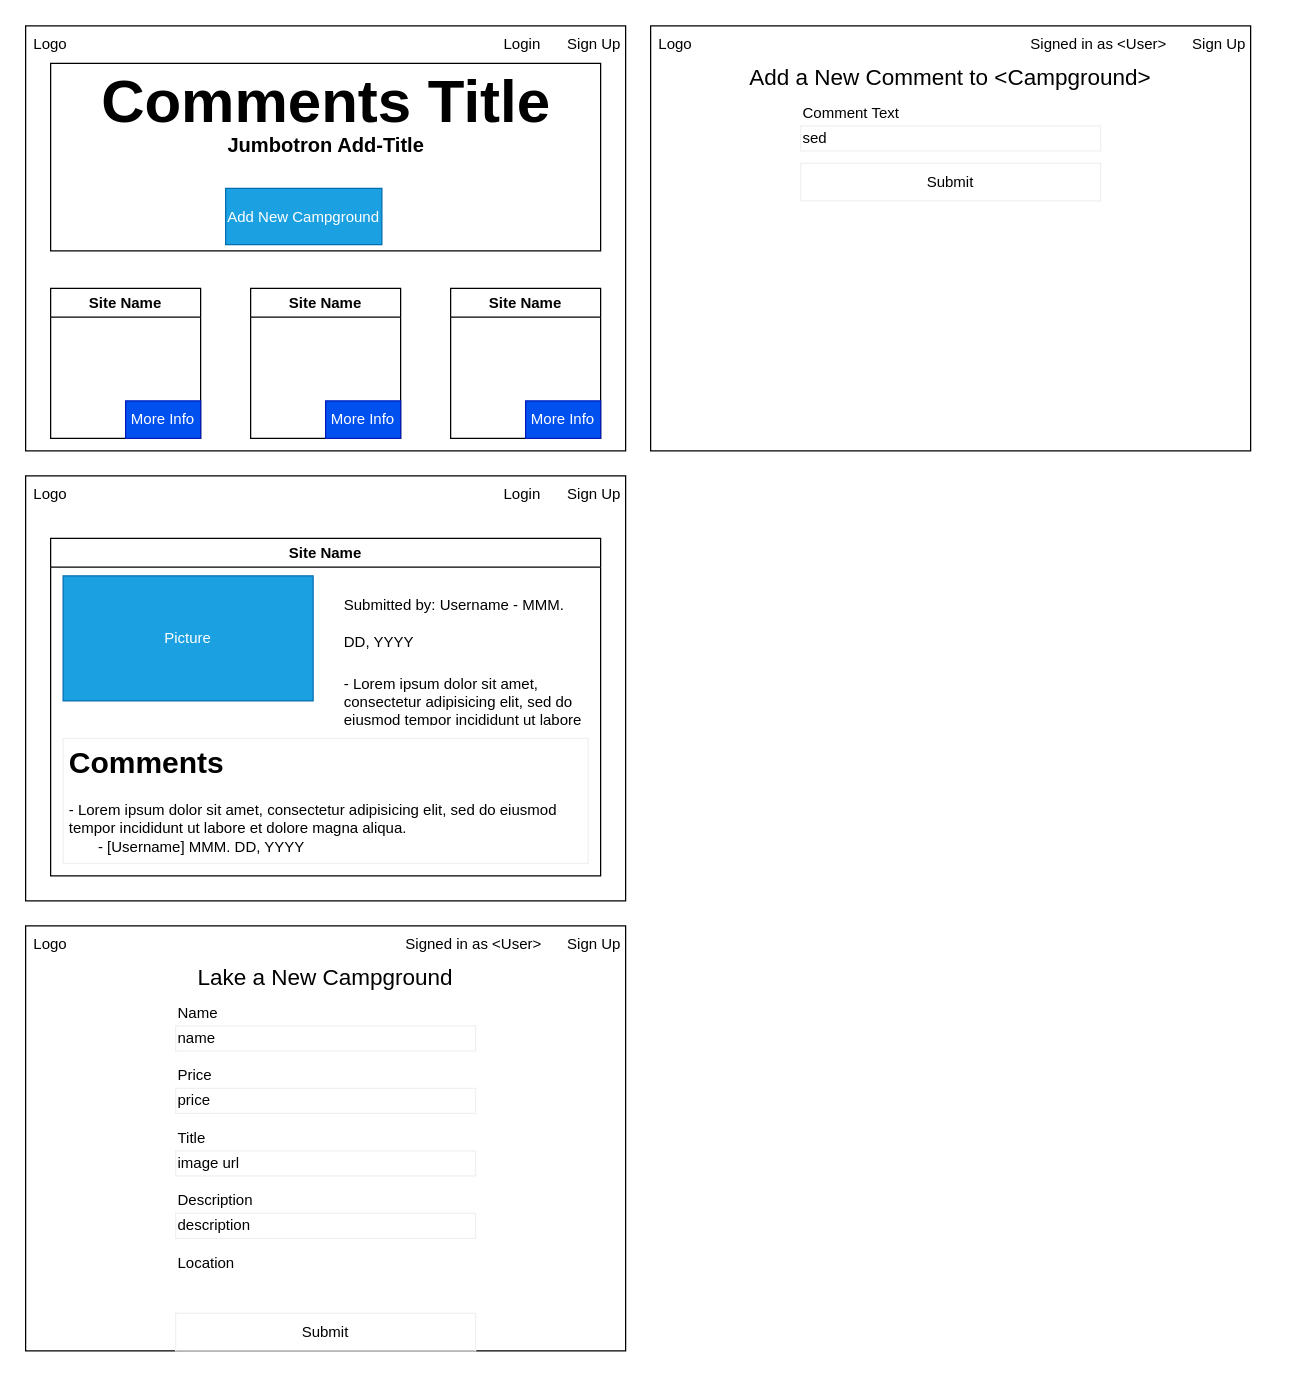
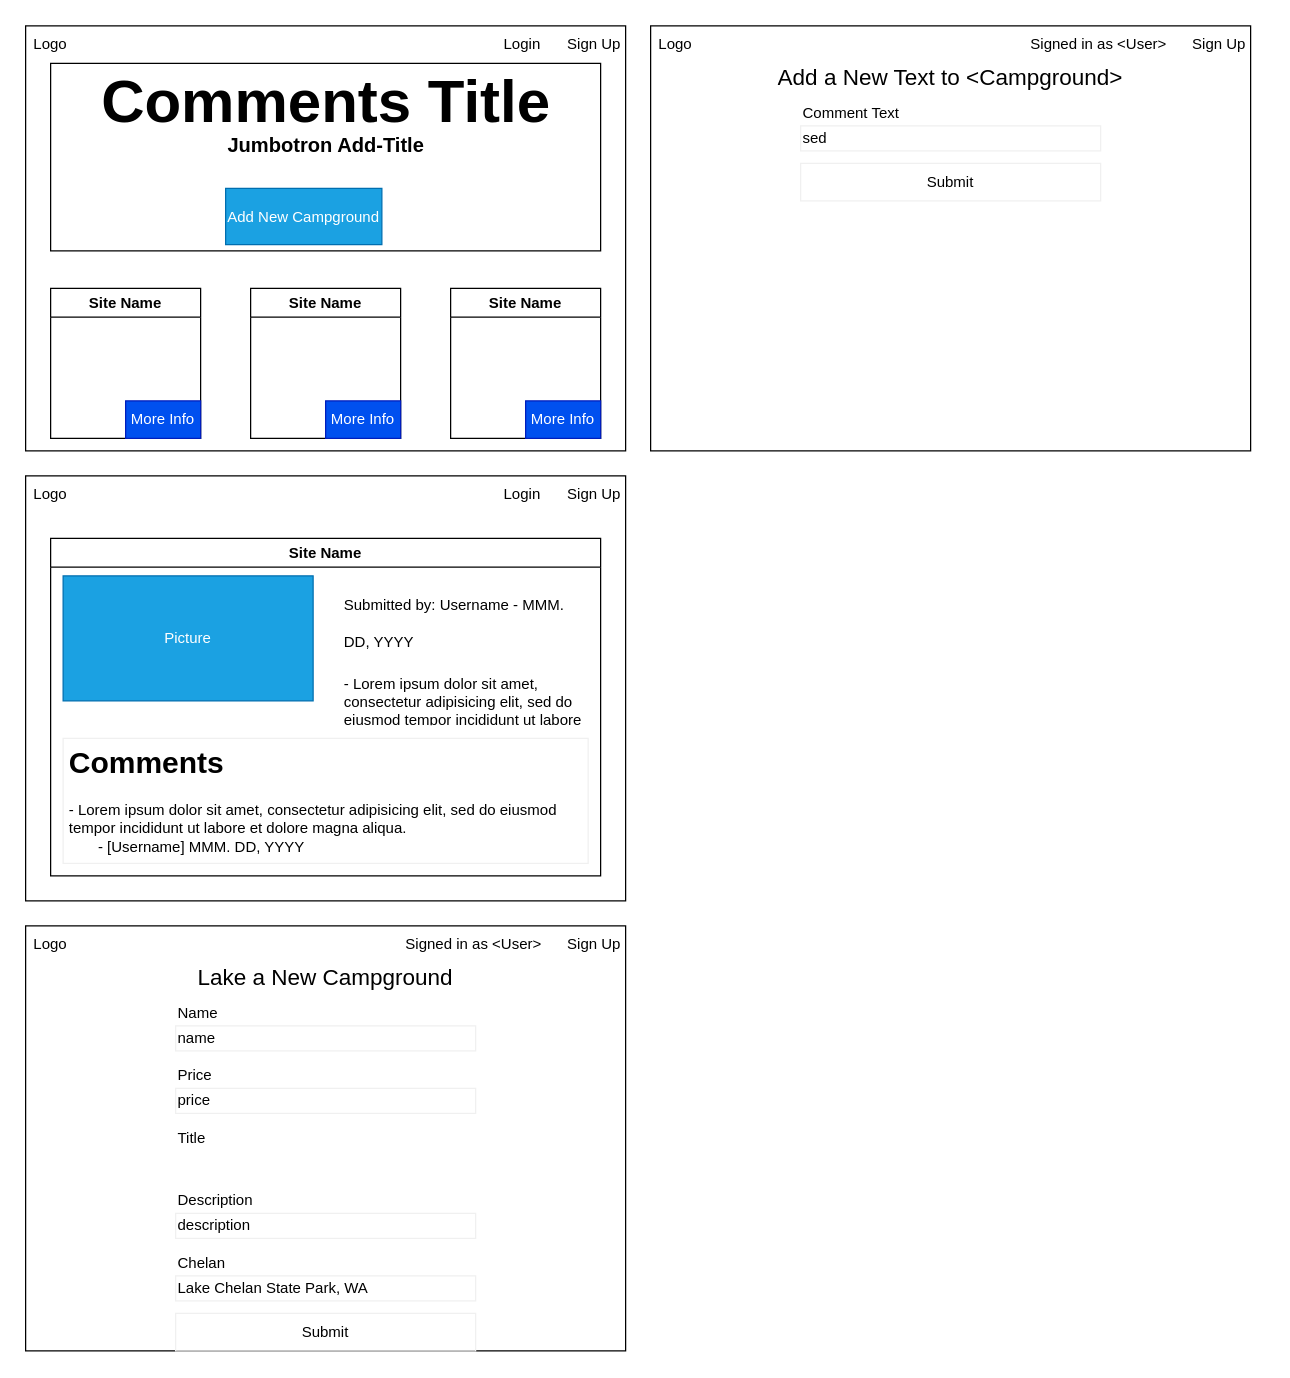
node "Add a New Comment to <Campground>": label "Add a New Comment to <Campground>" -> "Add a New Text to <Campground>"
node "image url": removed
node "Location": label "Location" -> "Chelan"
node "Lake Chelan State Park, WA": added
